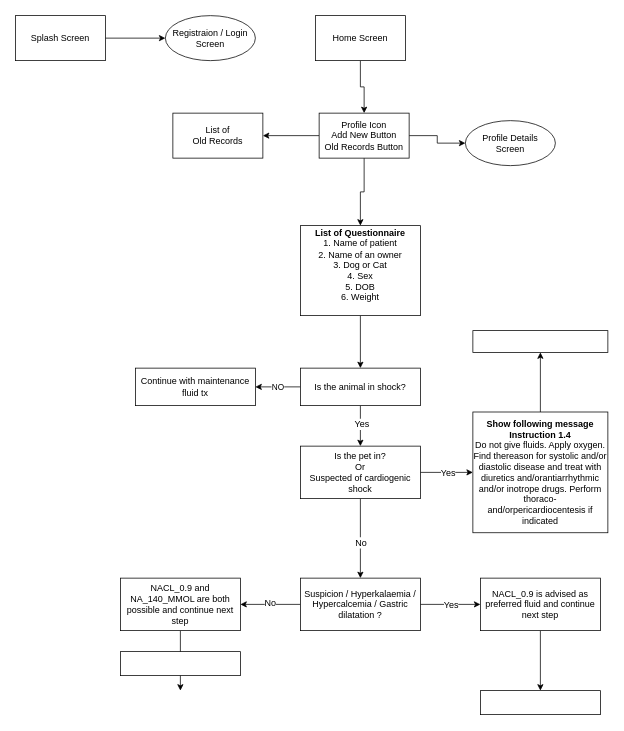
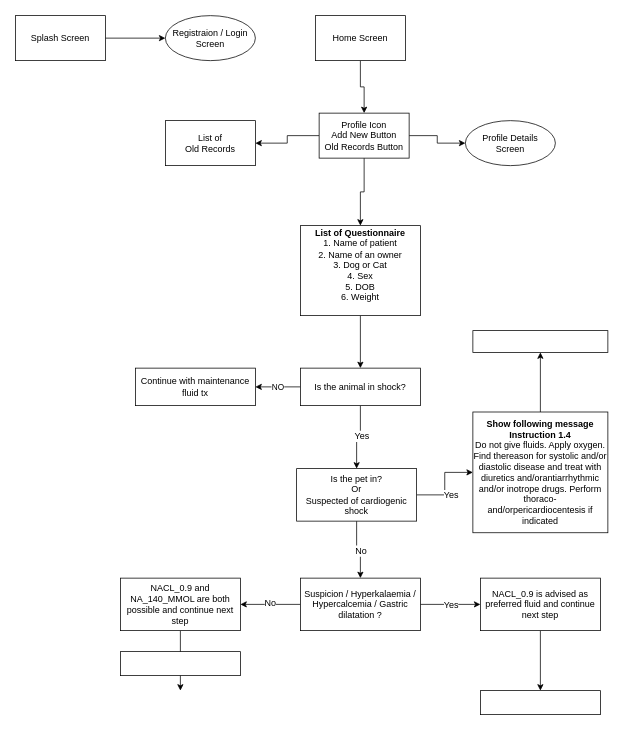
node "List of Old Records": moved (218, 135) -> (210, 143)
node "Is the pet in? Or Suspected of cardiogenic shock": moved (360, 472) -> (357, 495)
